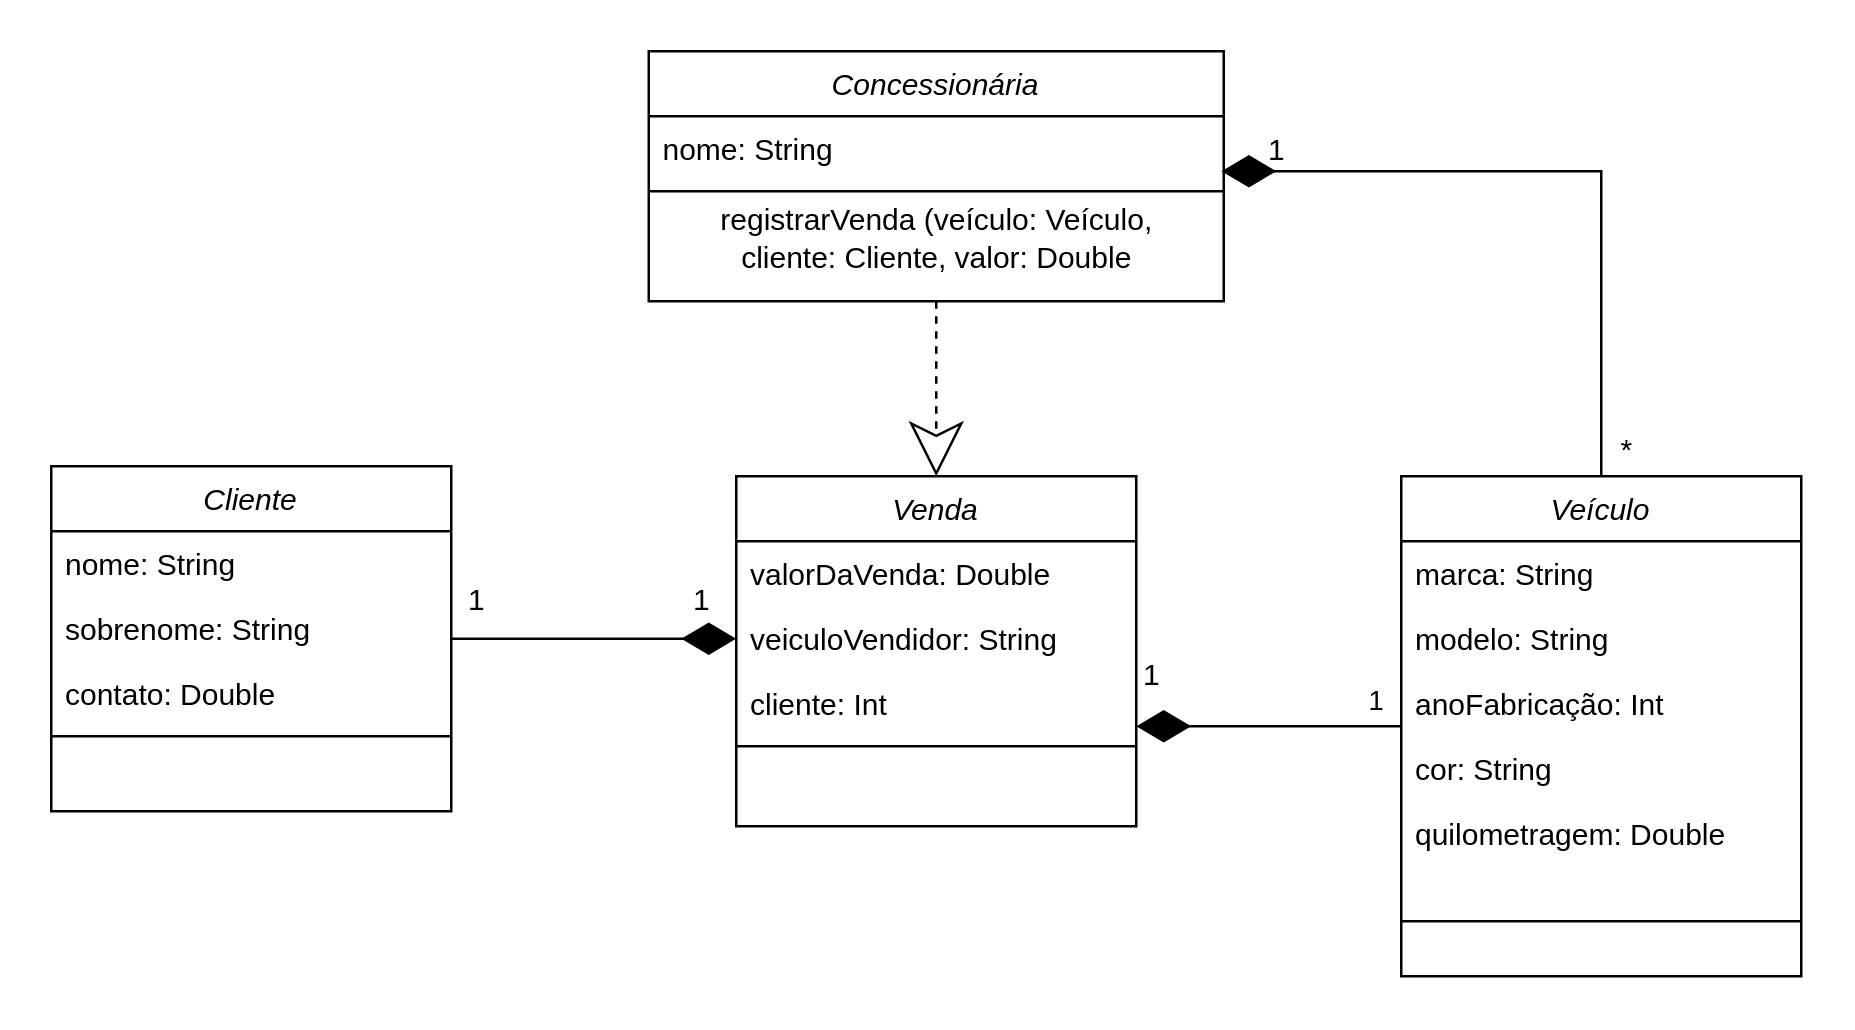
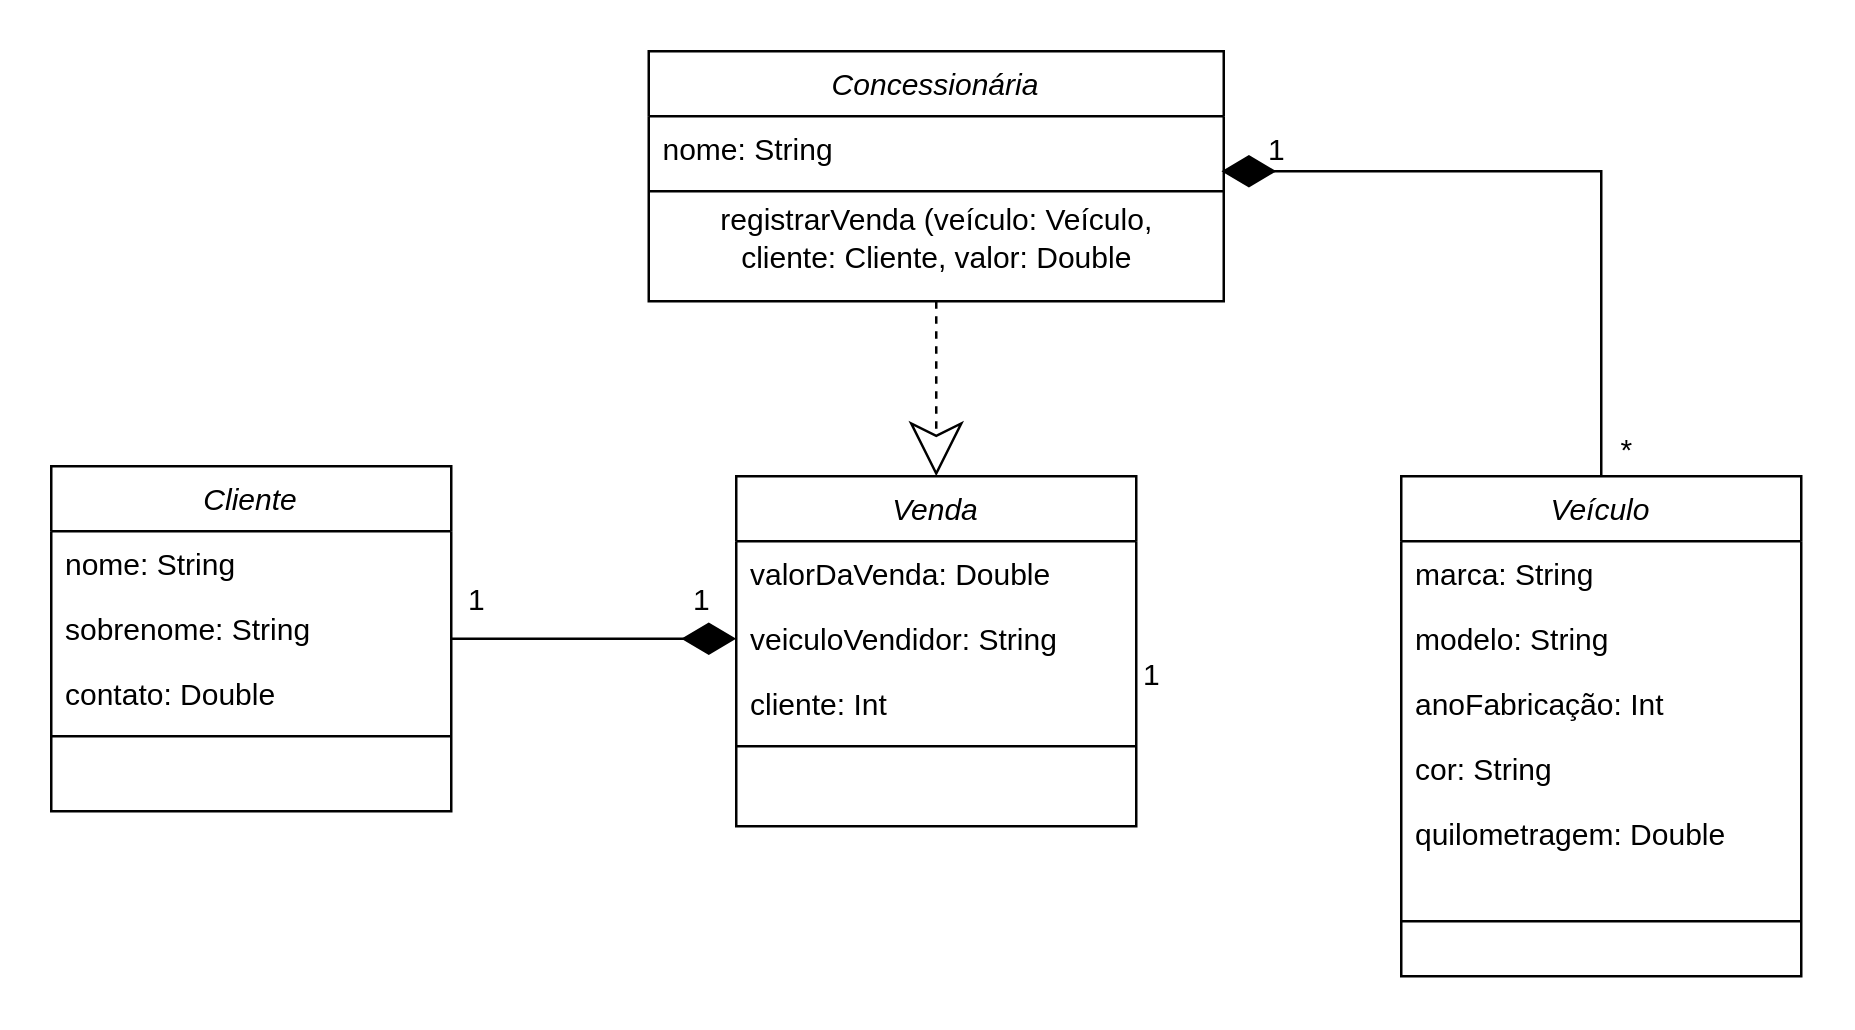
edge "Veículo" -> "cliente: Int": removed, label "1"
